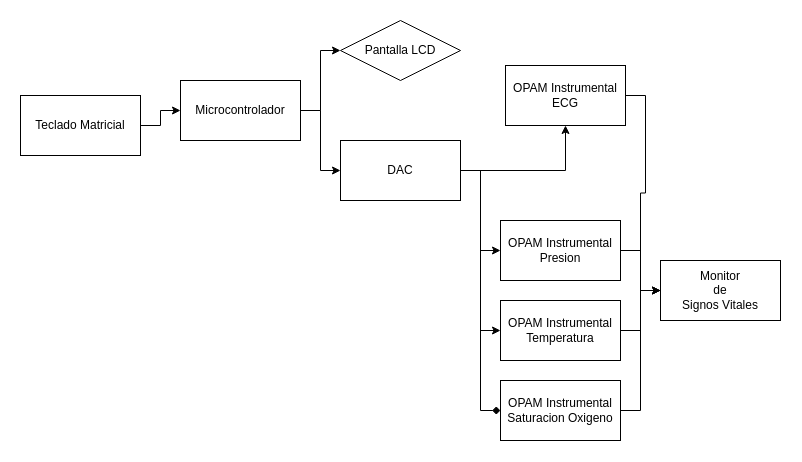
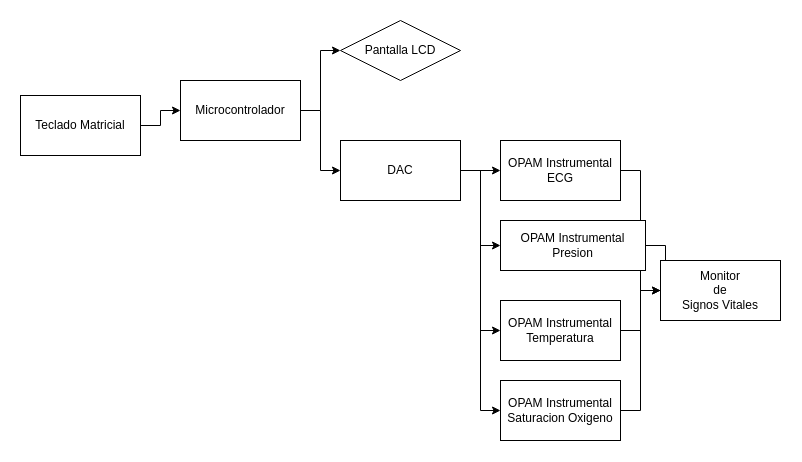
node "OPAM Instrumental ECG": moved (566, 96) -> (561, 171)
node "OPAM Instrumental Presion": size 120x60 -> 145x50
edge "DAC" -> "OPAM Instrumental Saturacion Oxigeno": arrowhead diamond -> classic
